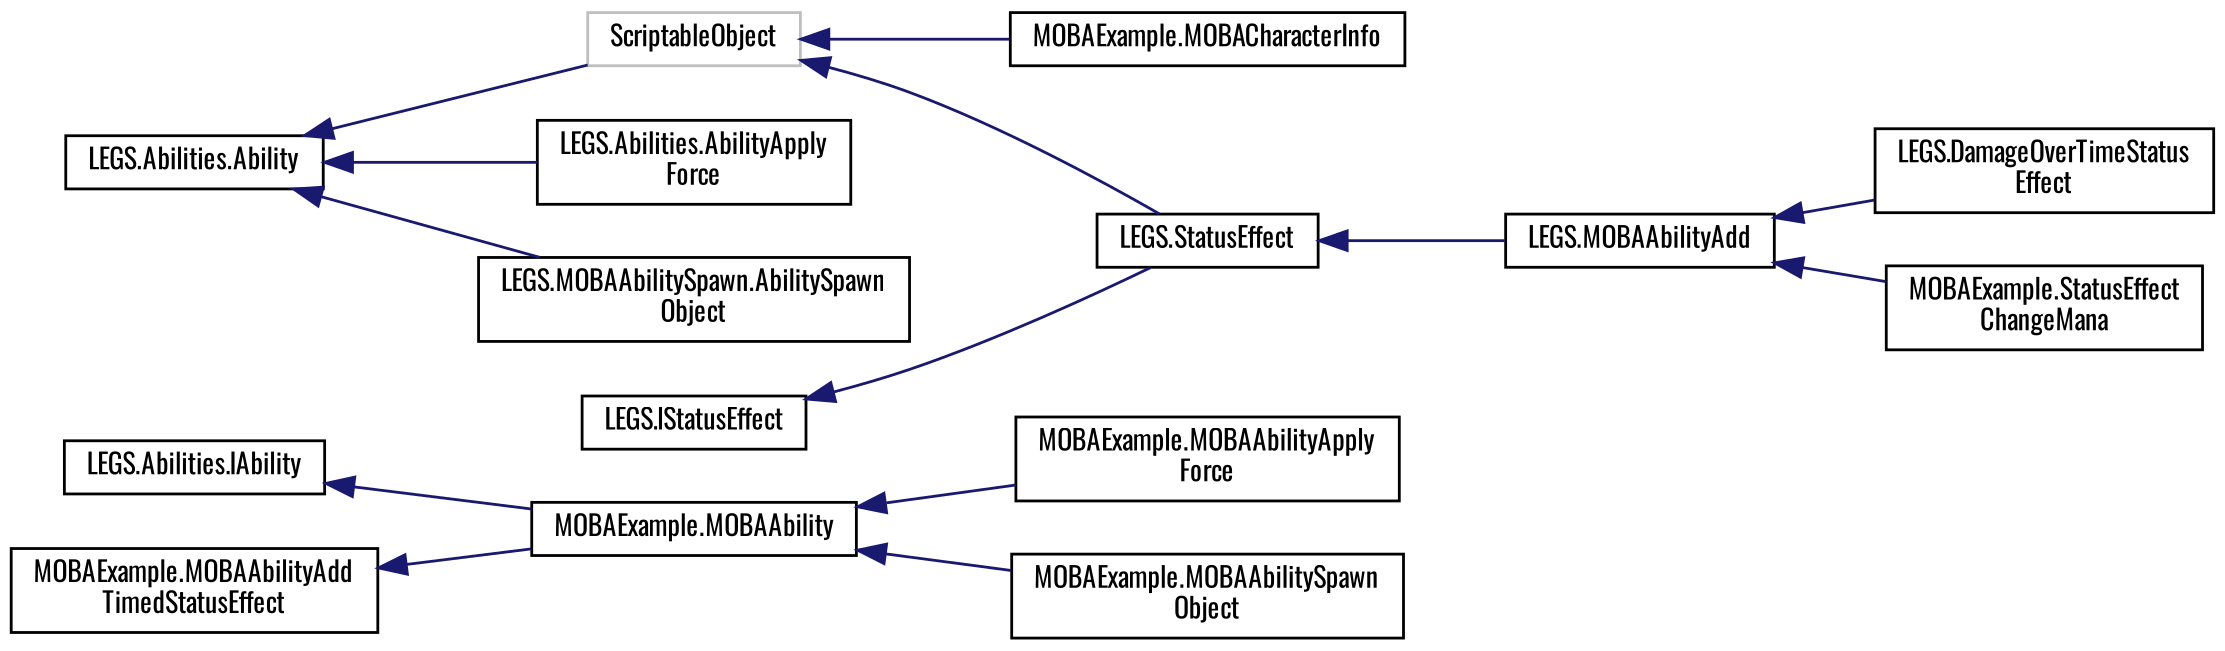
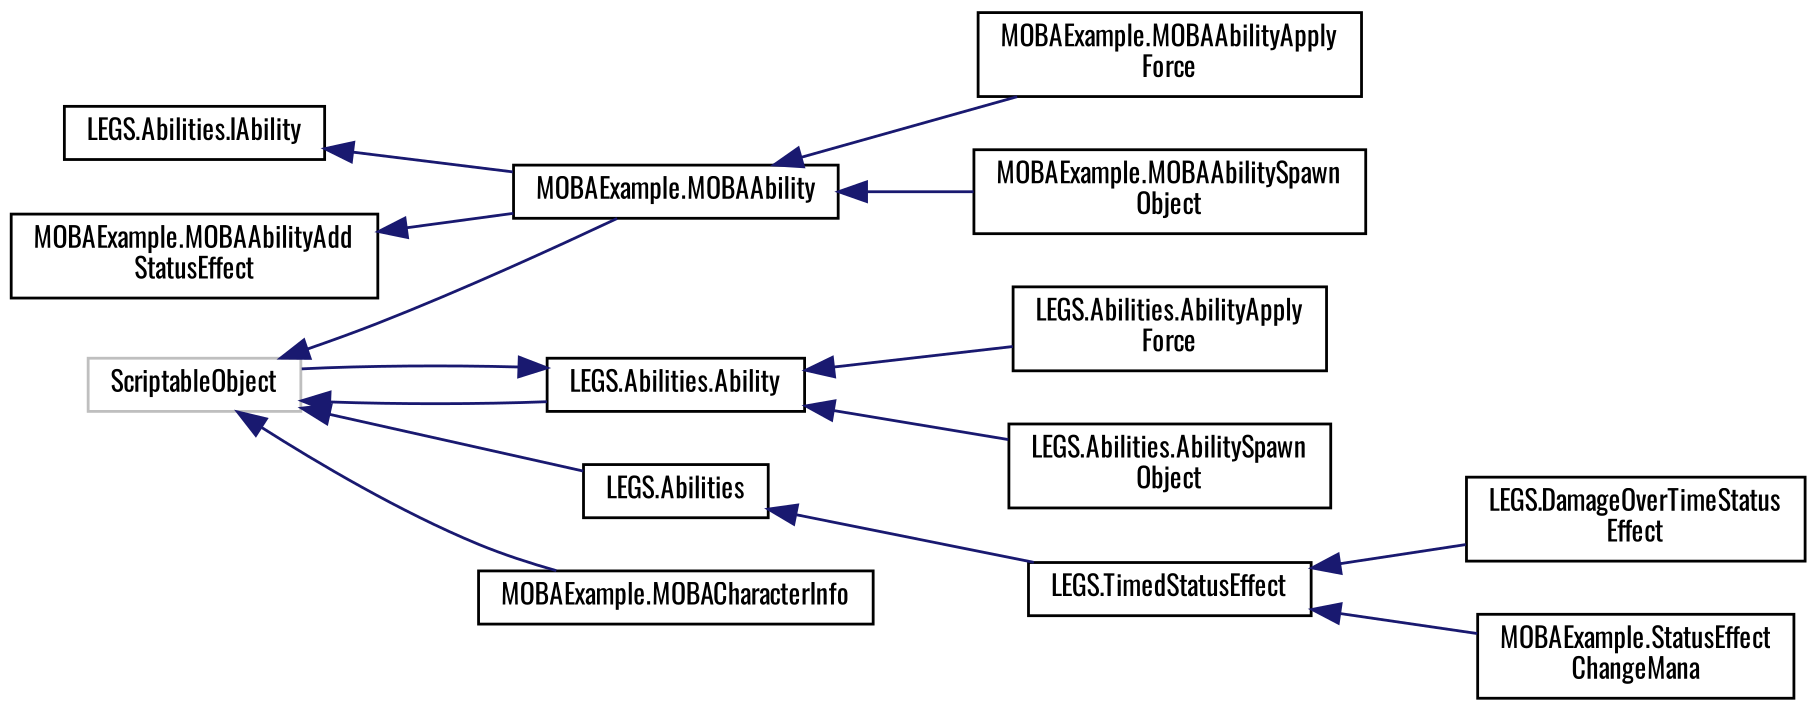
node "LEGS.StatusEffect": label "LEGS.StatusEffect" -> "LEGS.Abilities"
node "LEGS.MOBAAbilityAdd": label "LEGS.MOBAAbilityAdd" -> "LEGS.TimedStatusEffect"
edge "MOBAExample.MOBAAbility" -> "ScriptableObject": added
node "LEGS.MOBAAbilitySpawn.AbilitySpawn Object": label "LEGS.MOBAAbilitySpawn.AbilitySpawn Object" -> "LEGS.Abilities.AbilitySpawn Object"
edge "LEGS.Abilities.Ability" -> "ScriptableObject": added
node "LEGS.IStatusEffect": removed
node "MOBAExample.MOBAAbilityAdd TimedStatusEffect": label "MOBAExample.MOBAAbilityAdd TimedStatusEffect" -> "MOBAExample.MOBAAbilityAdd StatusEffect"
